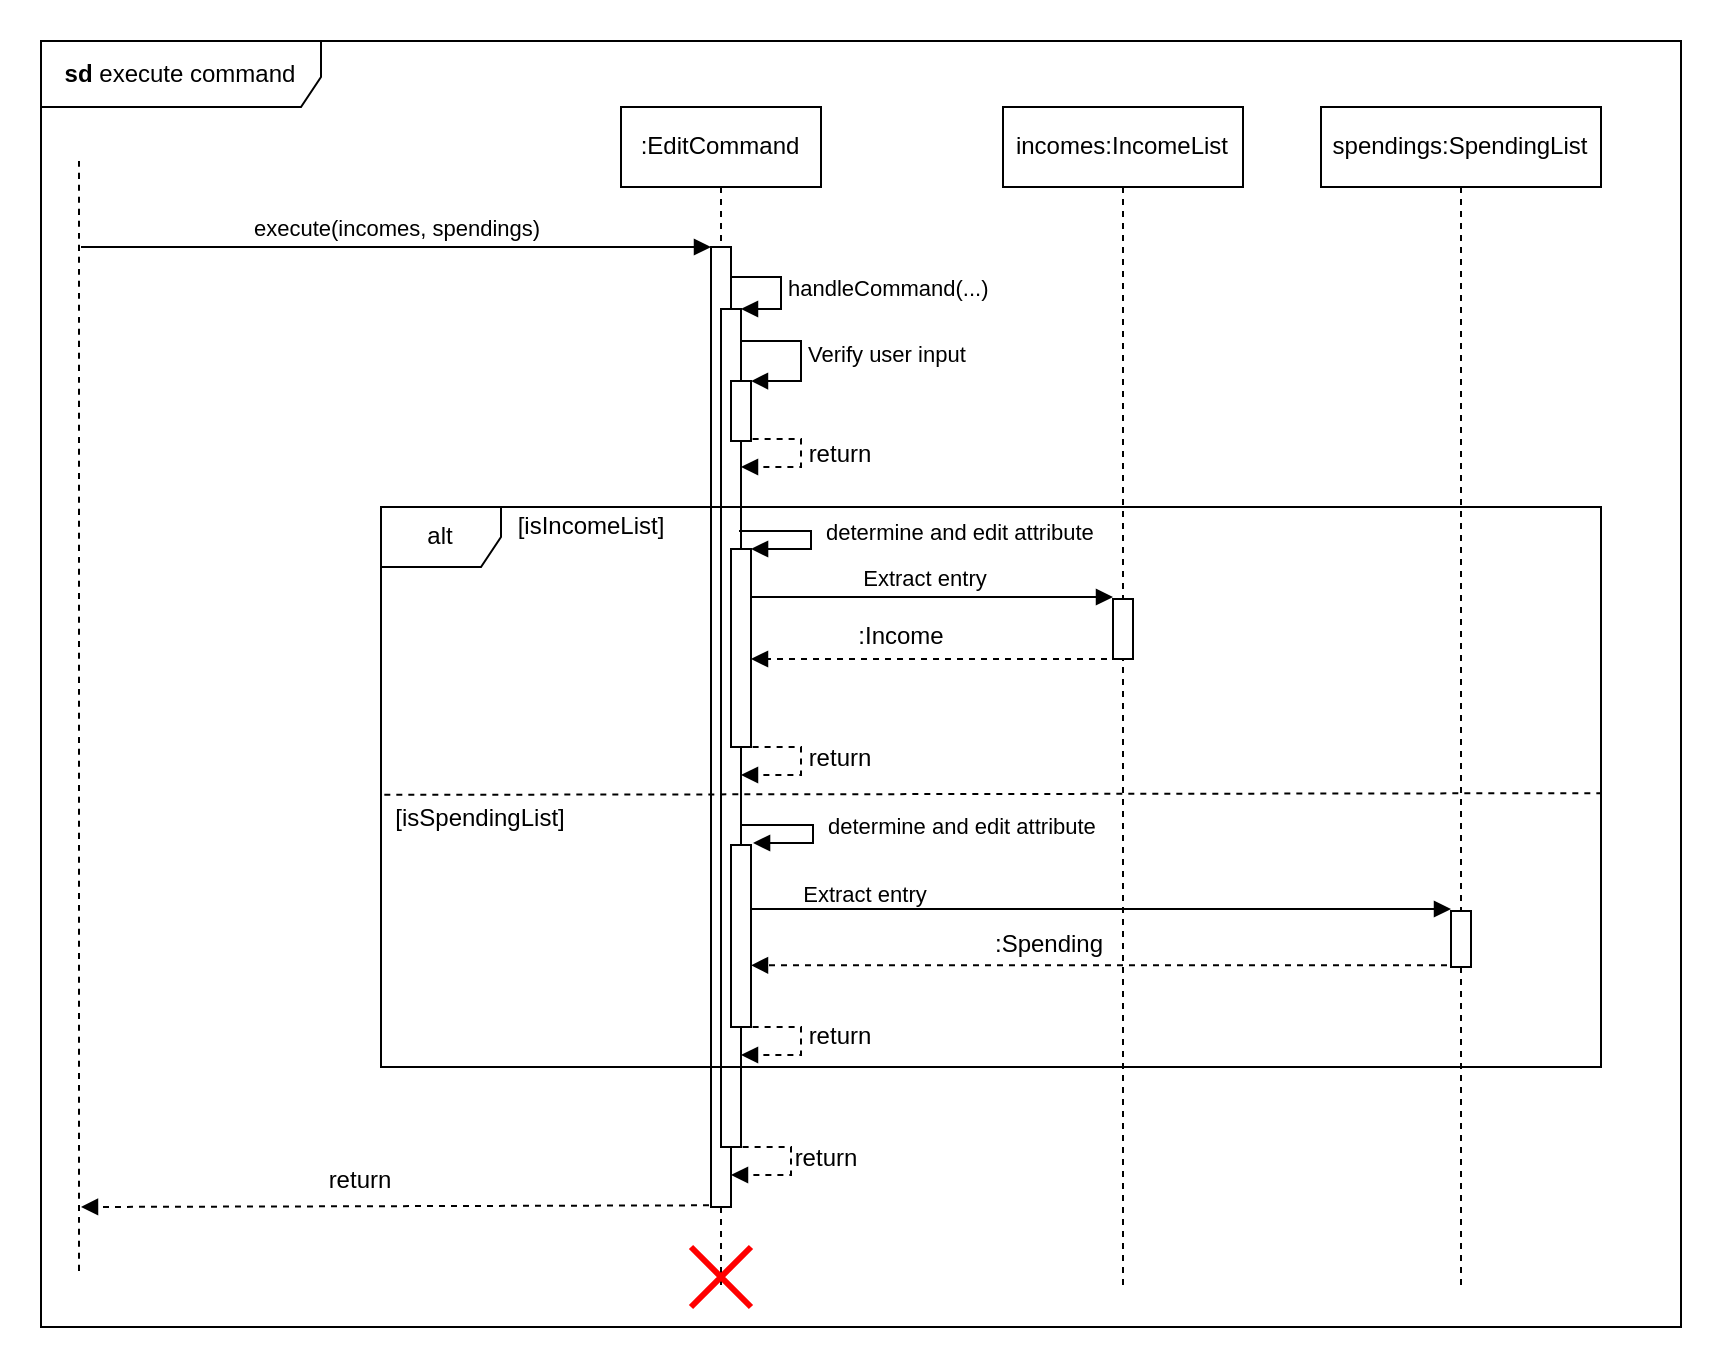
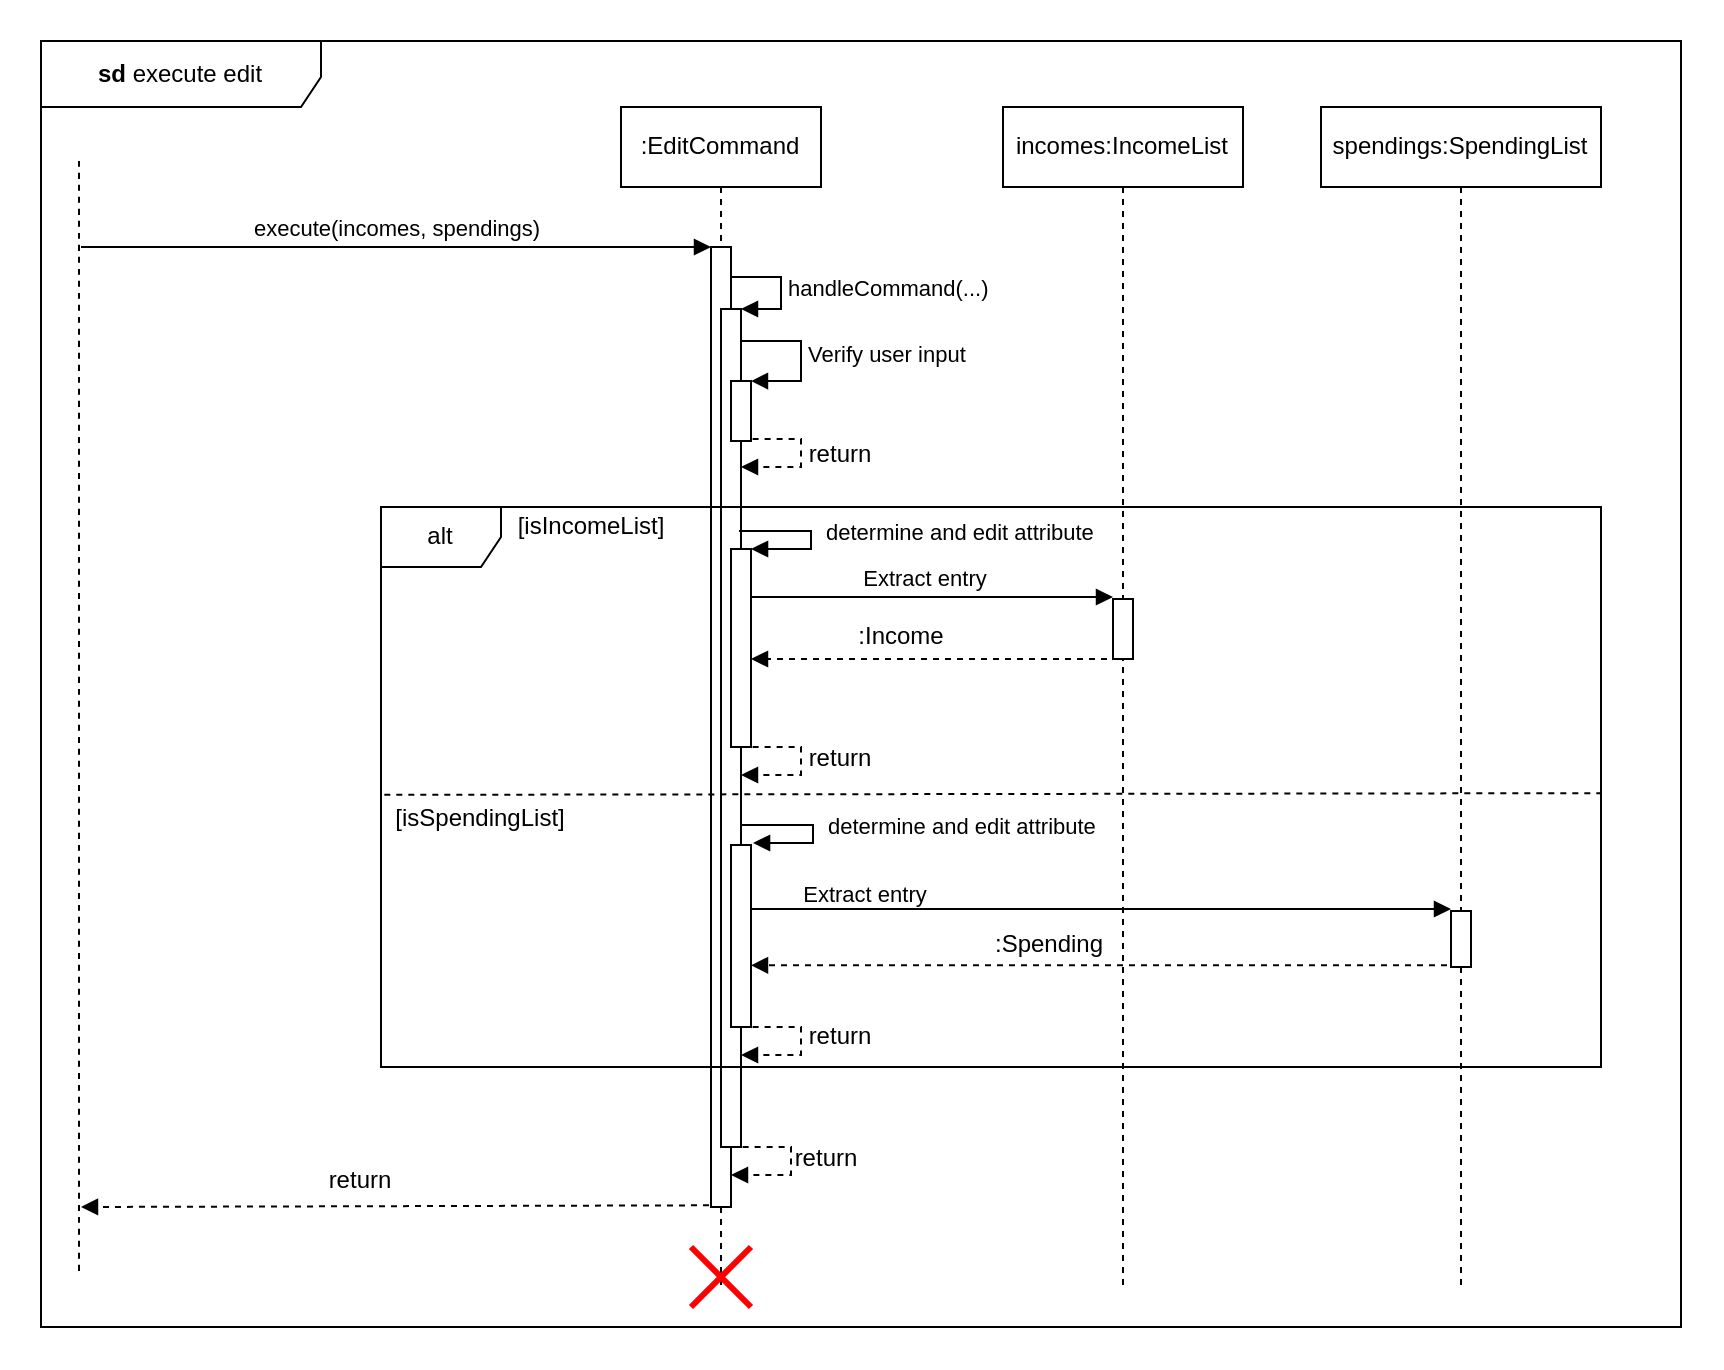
node "sd execute command": label "sd execute command" -> "sd execute edit"
